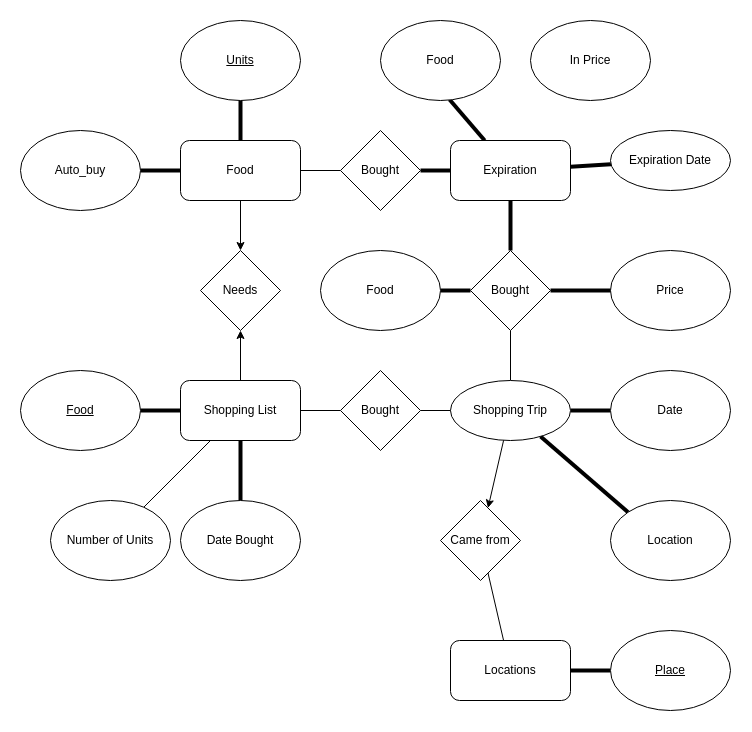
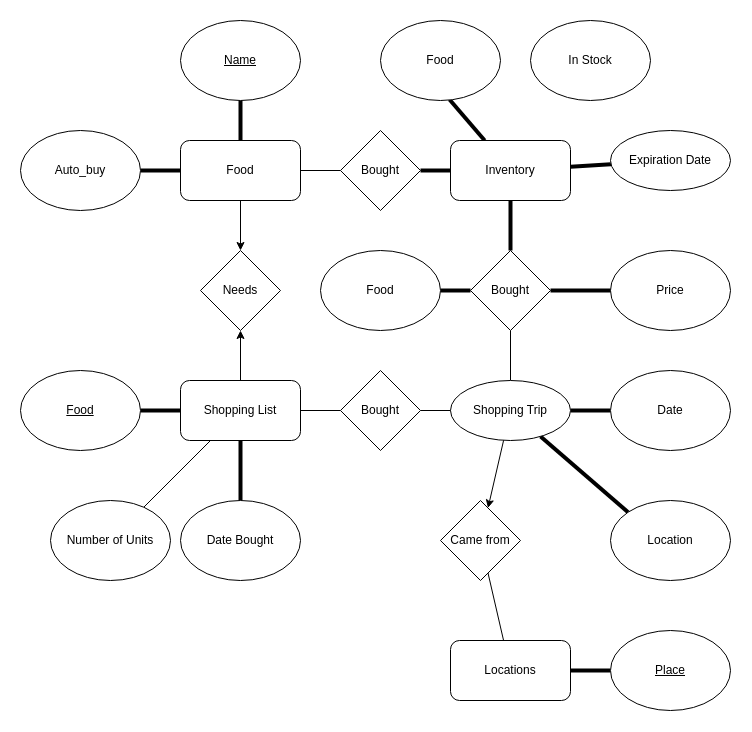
node "Units": label "Units" -> "Name"
node "In Price": label "In Price" -> "In Stock"
node "Expiration": label "Expiration" -> "Inventory"
